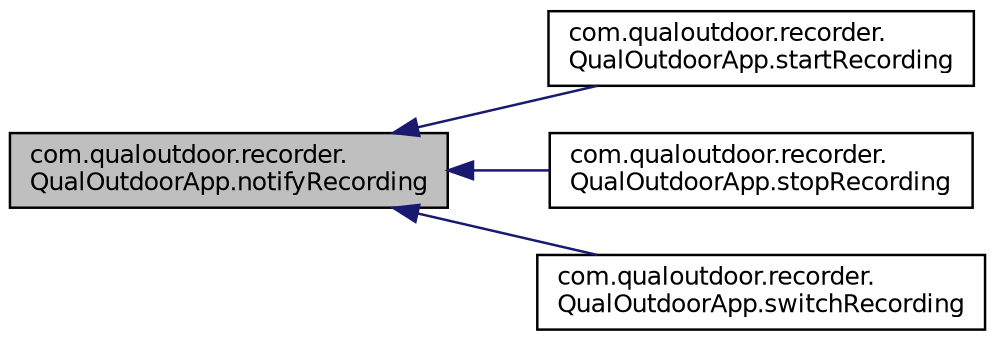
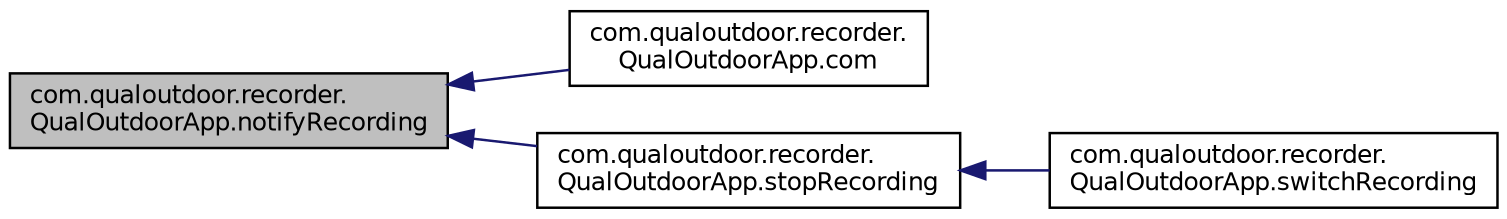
node "com.qualoutdoor.recorder. QualOutdoorApp.startRecording": label "com.qualoutdoor.recorder. QualOutdoorApp.startRecording" -> "com.qualoutdoor.recorder. QualOutdoorApp.com"
edge "com.qualoutdoor.recorder. QualOutdoorApp.switchRecording" -> "com.qualoutdoor.recorder. QualOutdoorApp.notifyRecording": now "com.qualoutdoor.recorder. QualOutdoorApp.switchRecording" -> "com.qualoutdoor.recorder. QualOutdoorApp.stopRecording"
